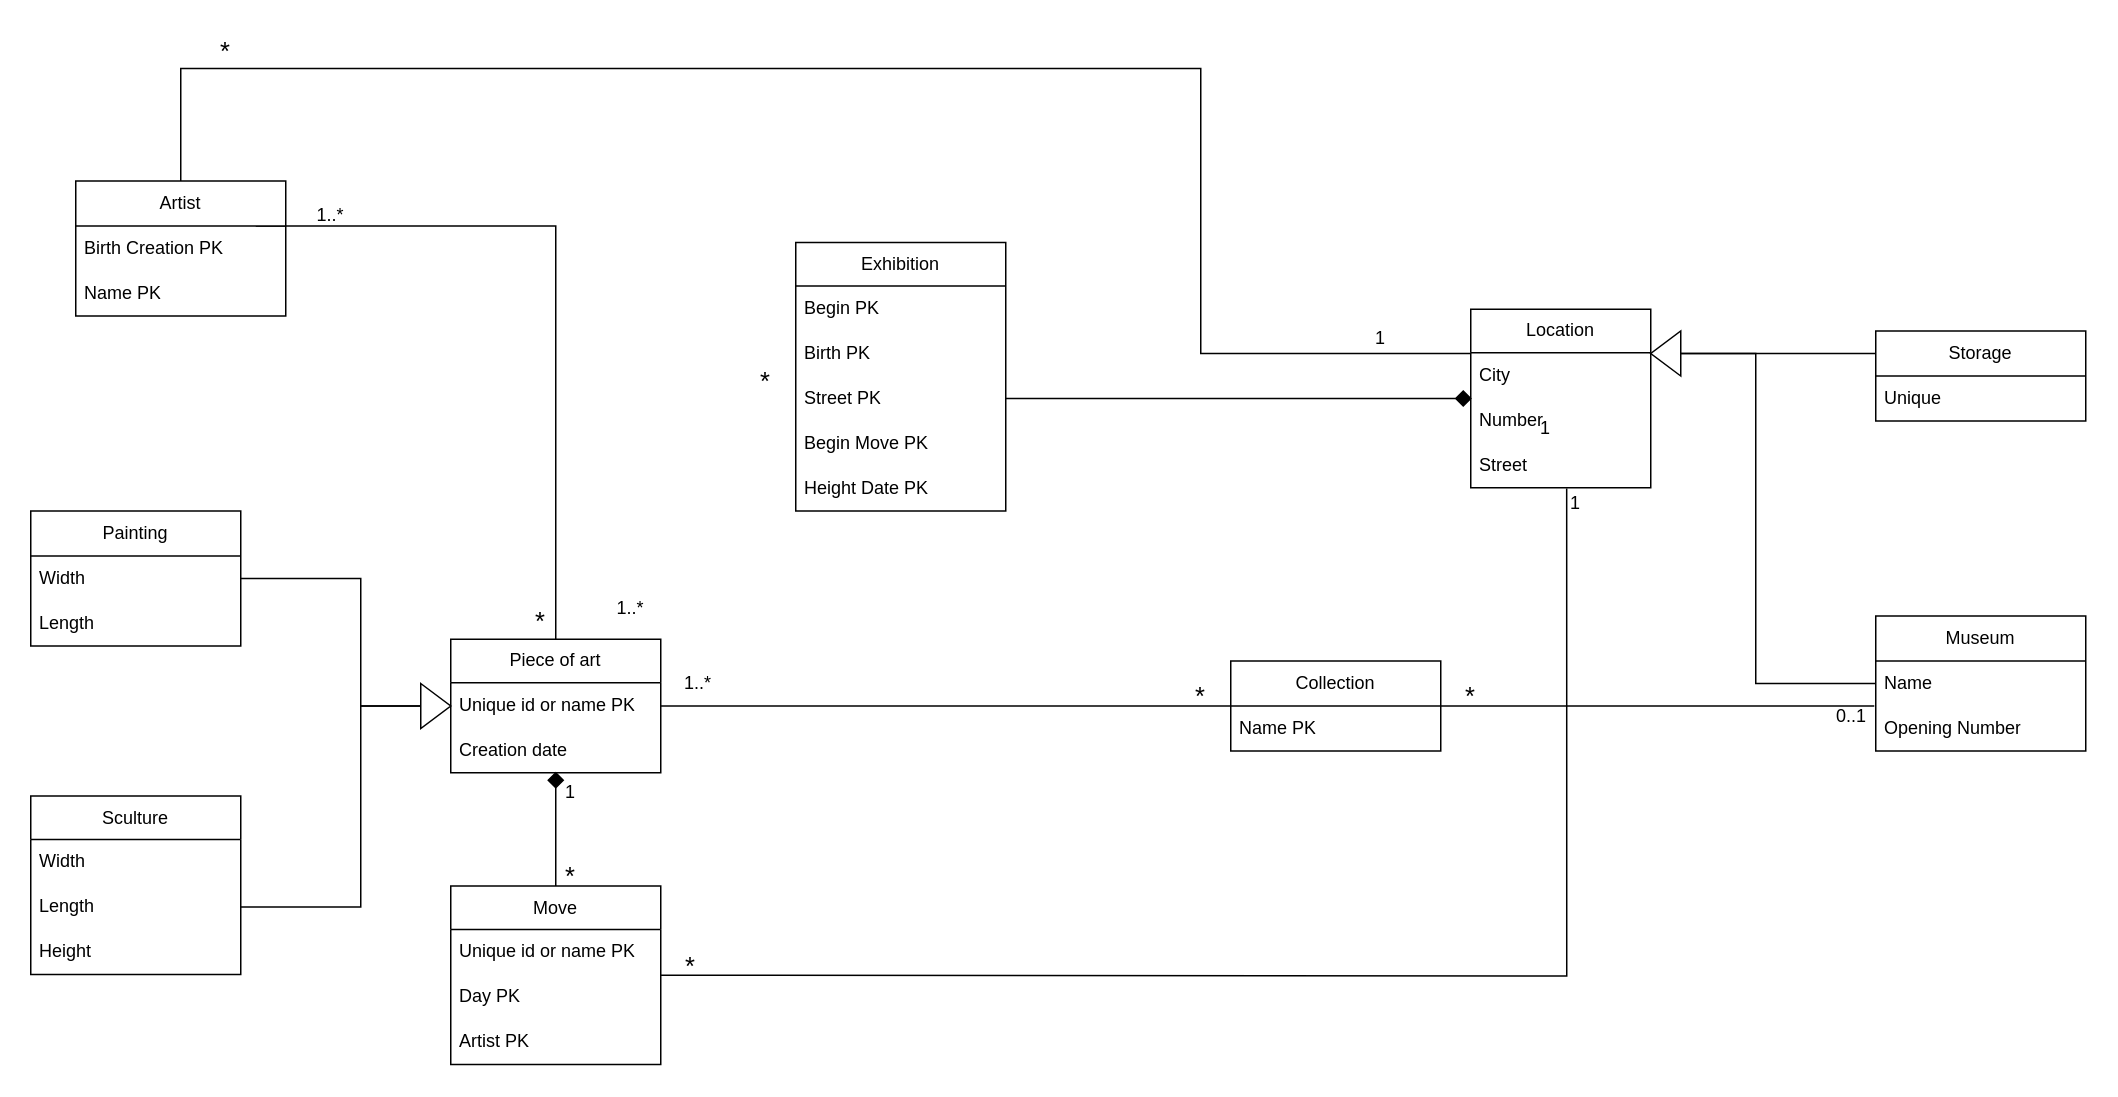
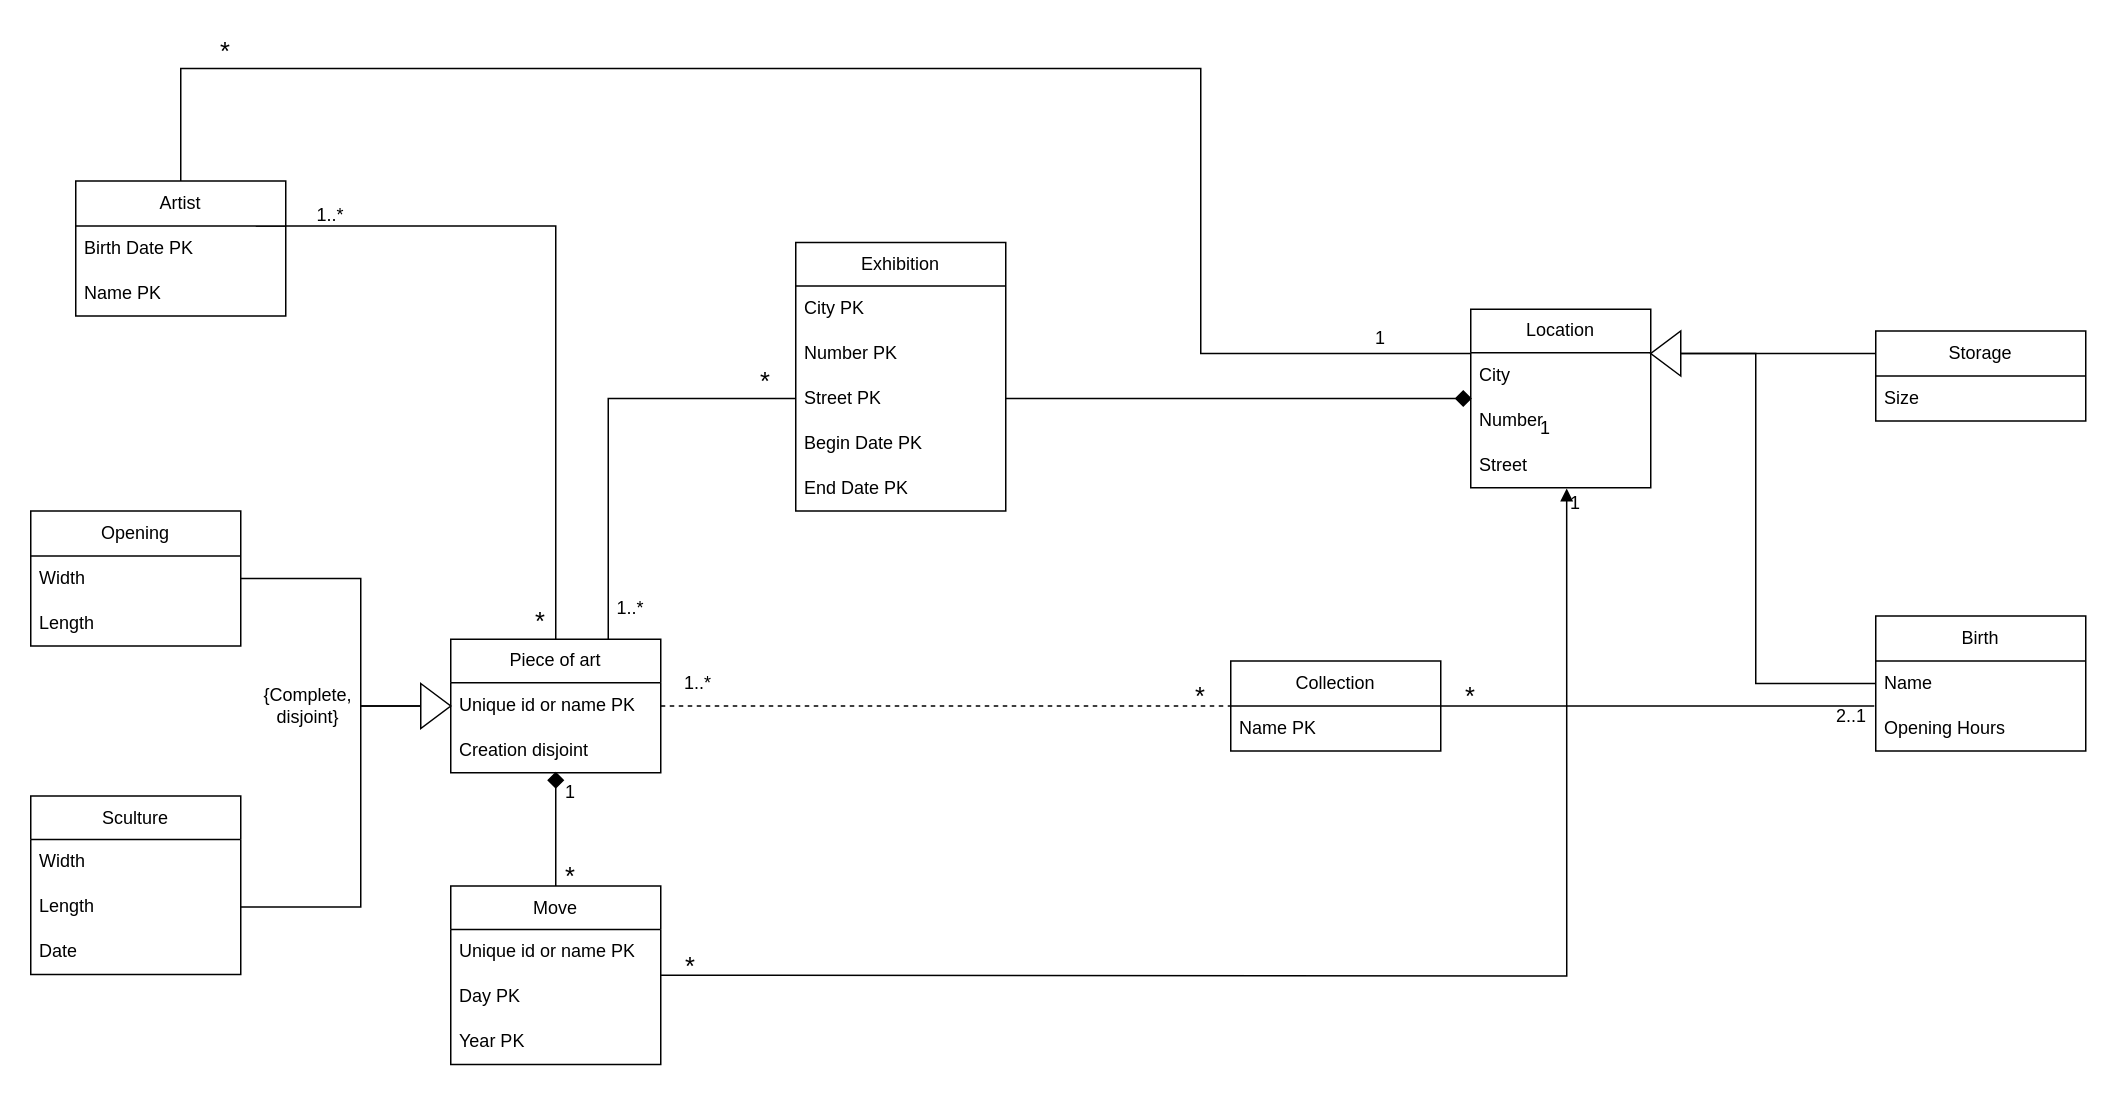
node "Birth Creation PK": label "Birth Creation PK" -> "Birth Date PK"
node "Begin PK": label "Begin PK" -> "City PK"
node "Birth PK": label "Birth PK" -> "Number PK"
node "Unique": label "Unique" -> "Size"
edge "Street PK" -- "Piece of art": added
node "Begin Move PK": label "Begin Move PK" -> "Begin Date PK"
node "Height Date PK": label "Height Date PK" -> "End Date PK"
edge "Street" -- "Move": arrowhead none -> block
node "Painting": label "Painting" -> "Opening"
node "Museum": label "Museum" -> "Birth"
node "{Complete, disjoint}": added
edge "Piece of art" -- "Collection": style solid -> dashed
node "0..1": label "0..1" -> "2..1"
node "Opening Number": label "Opening Number" -> "Opening Hours"
node "Creation date": label "Creation date" -> "Creation disjoint"
node "Height": label "Height" -> "Date"
node "Artist PK": label "Artist PK" -> "Year PK"
